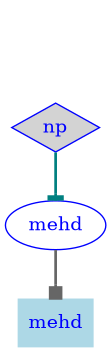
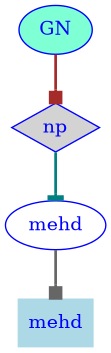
node "GN": added
